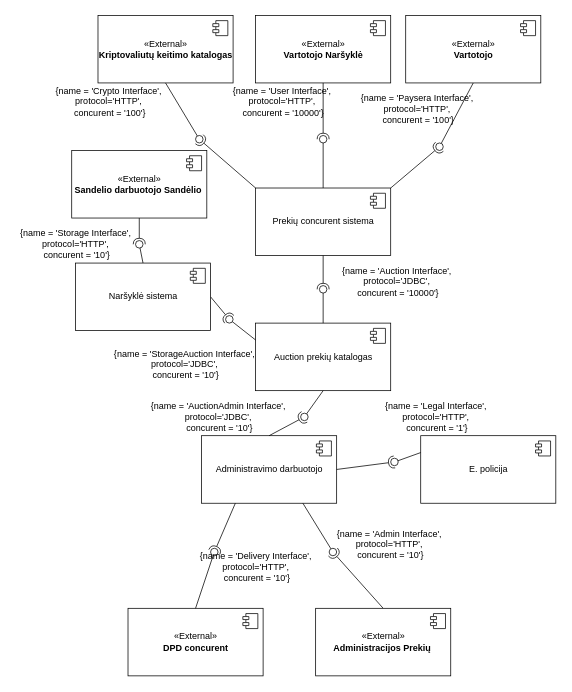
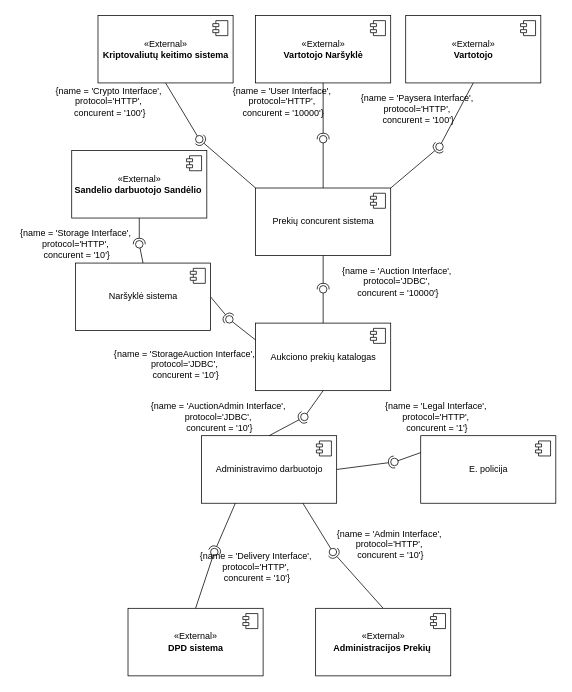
node "«External» Kriptovaliutų keitimo katalogas": label "«External» Kriptovaliutų keitimo katalogas" -> "«External» Kriptovaliutų keitimo sistema"
node "Auction prekių katalogas": label "Auction prekių katalogas" -> "Aukciono prekių katalogas"
node "«External» DPD concurent": label "«External» DPD concurent" -> "«External» DPD sistema"
